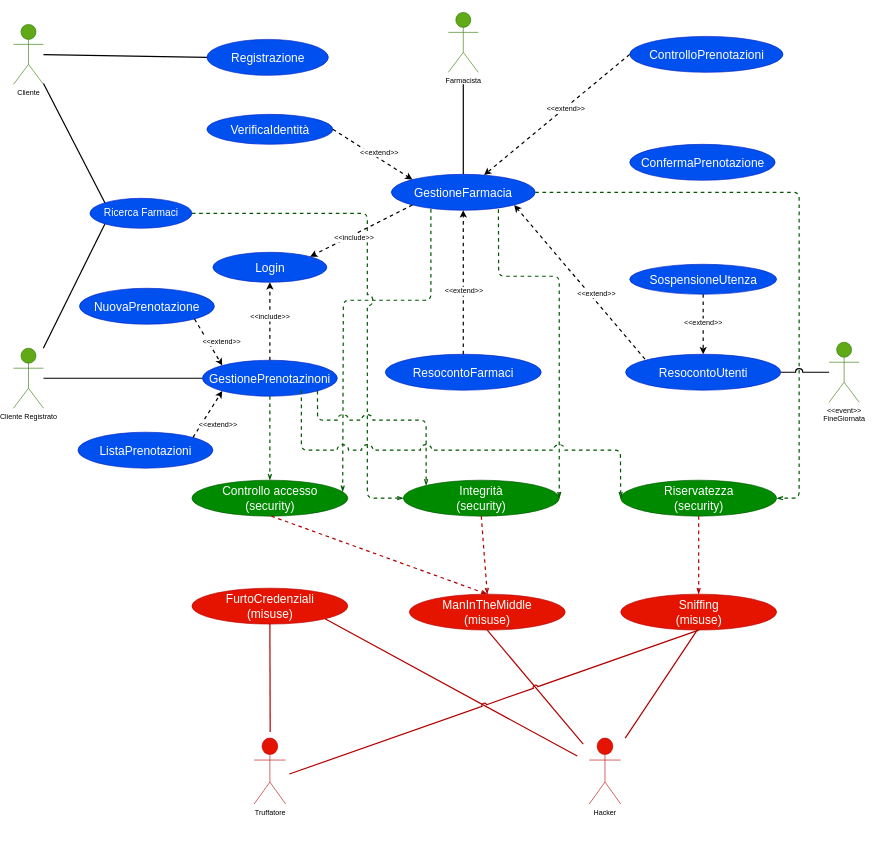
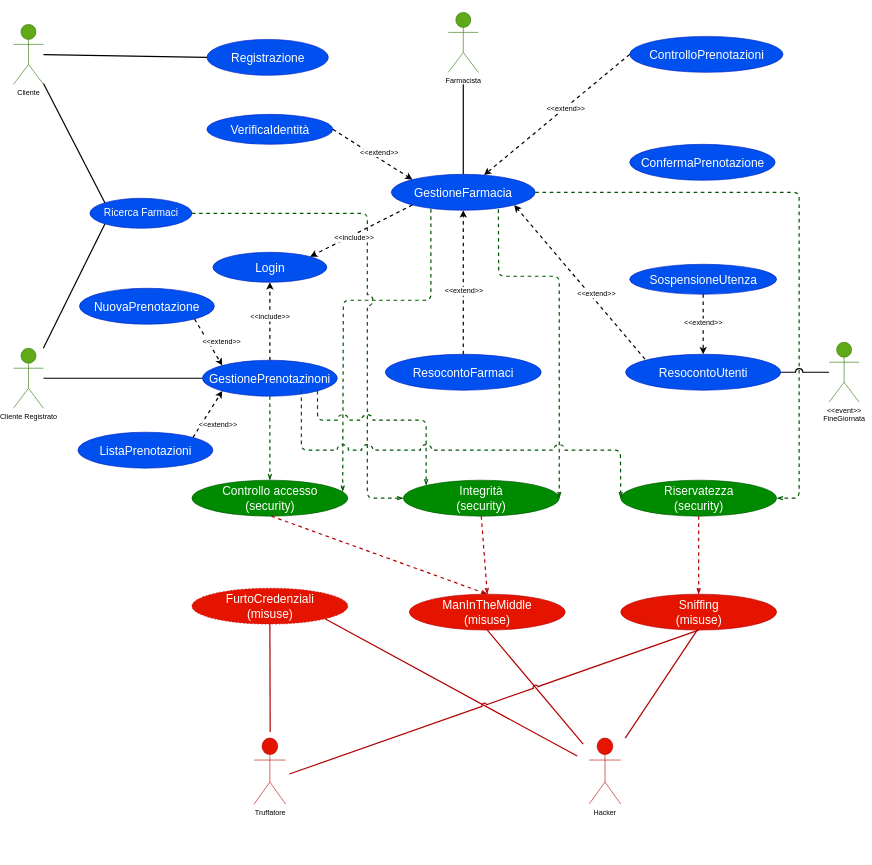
node "FurtoCredenziali (misuse)": style solid -> dashed
